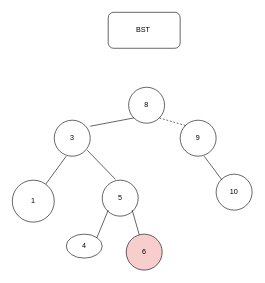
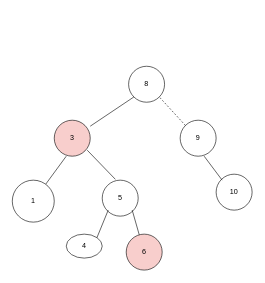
node "BST": removed
node "8": moved (147, 105) -> (147, 84)
node "3": fillcolor #ffffff -> #f8cecc
